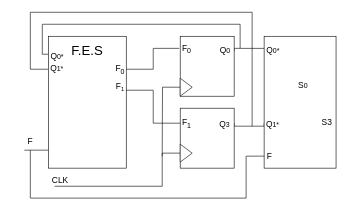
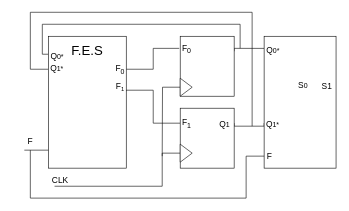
node "Q0": removed
node "S1": added
node "S3": removed
node "Q3": label "Q3" -> "Q1"
